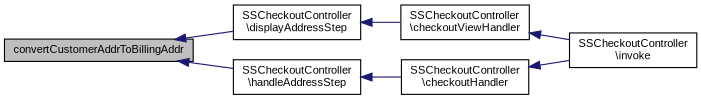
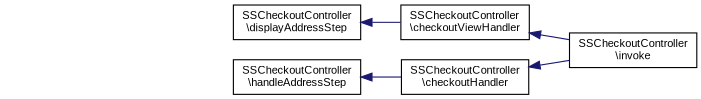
node "convertCustomerAddrToBillingAddr": removed
